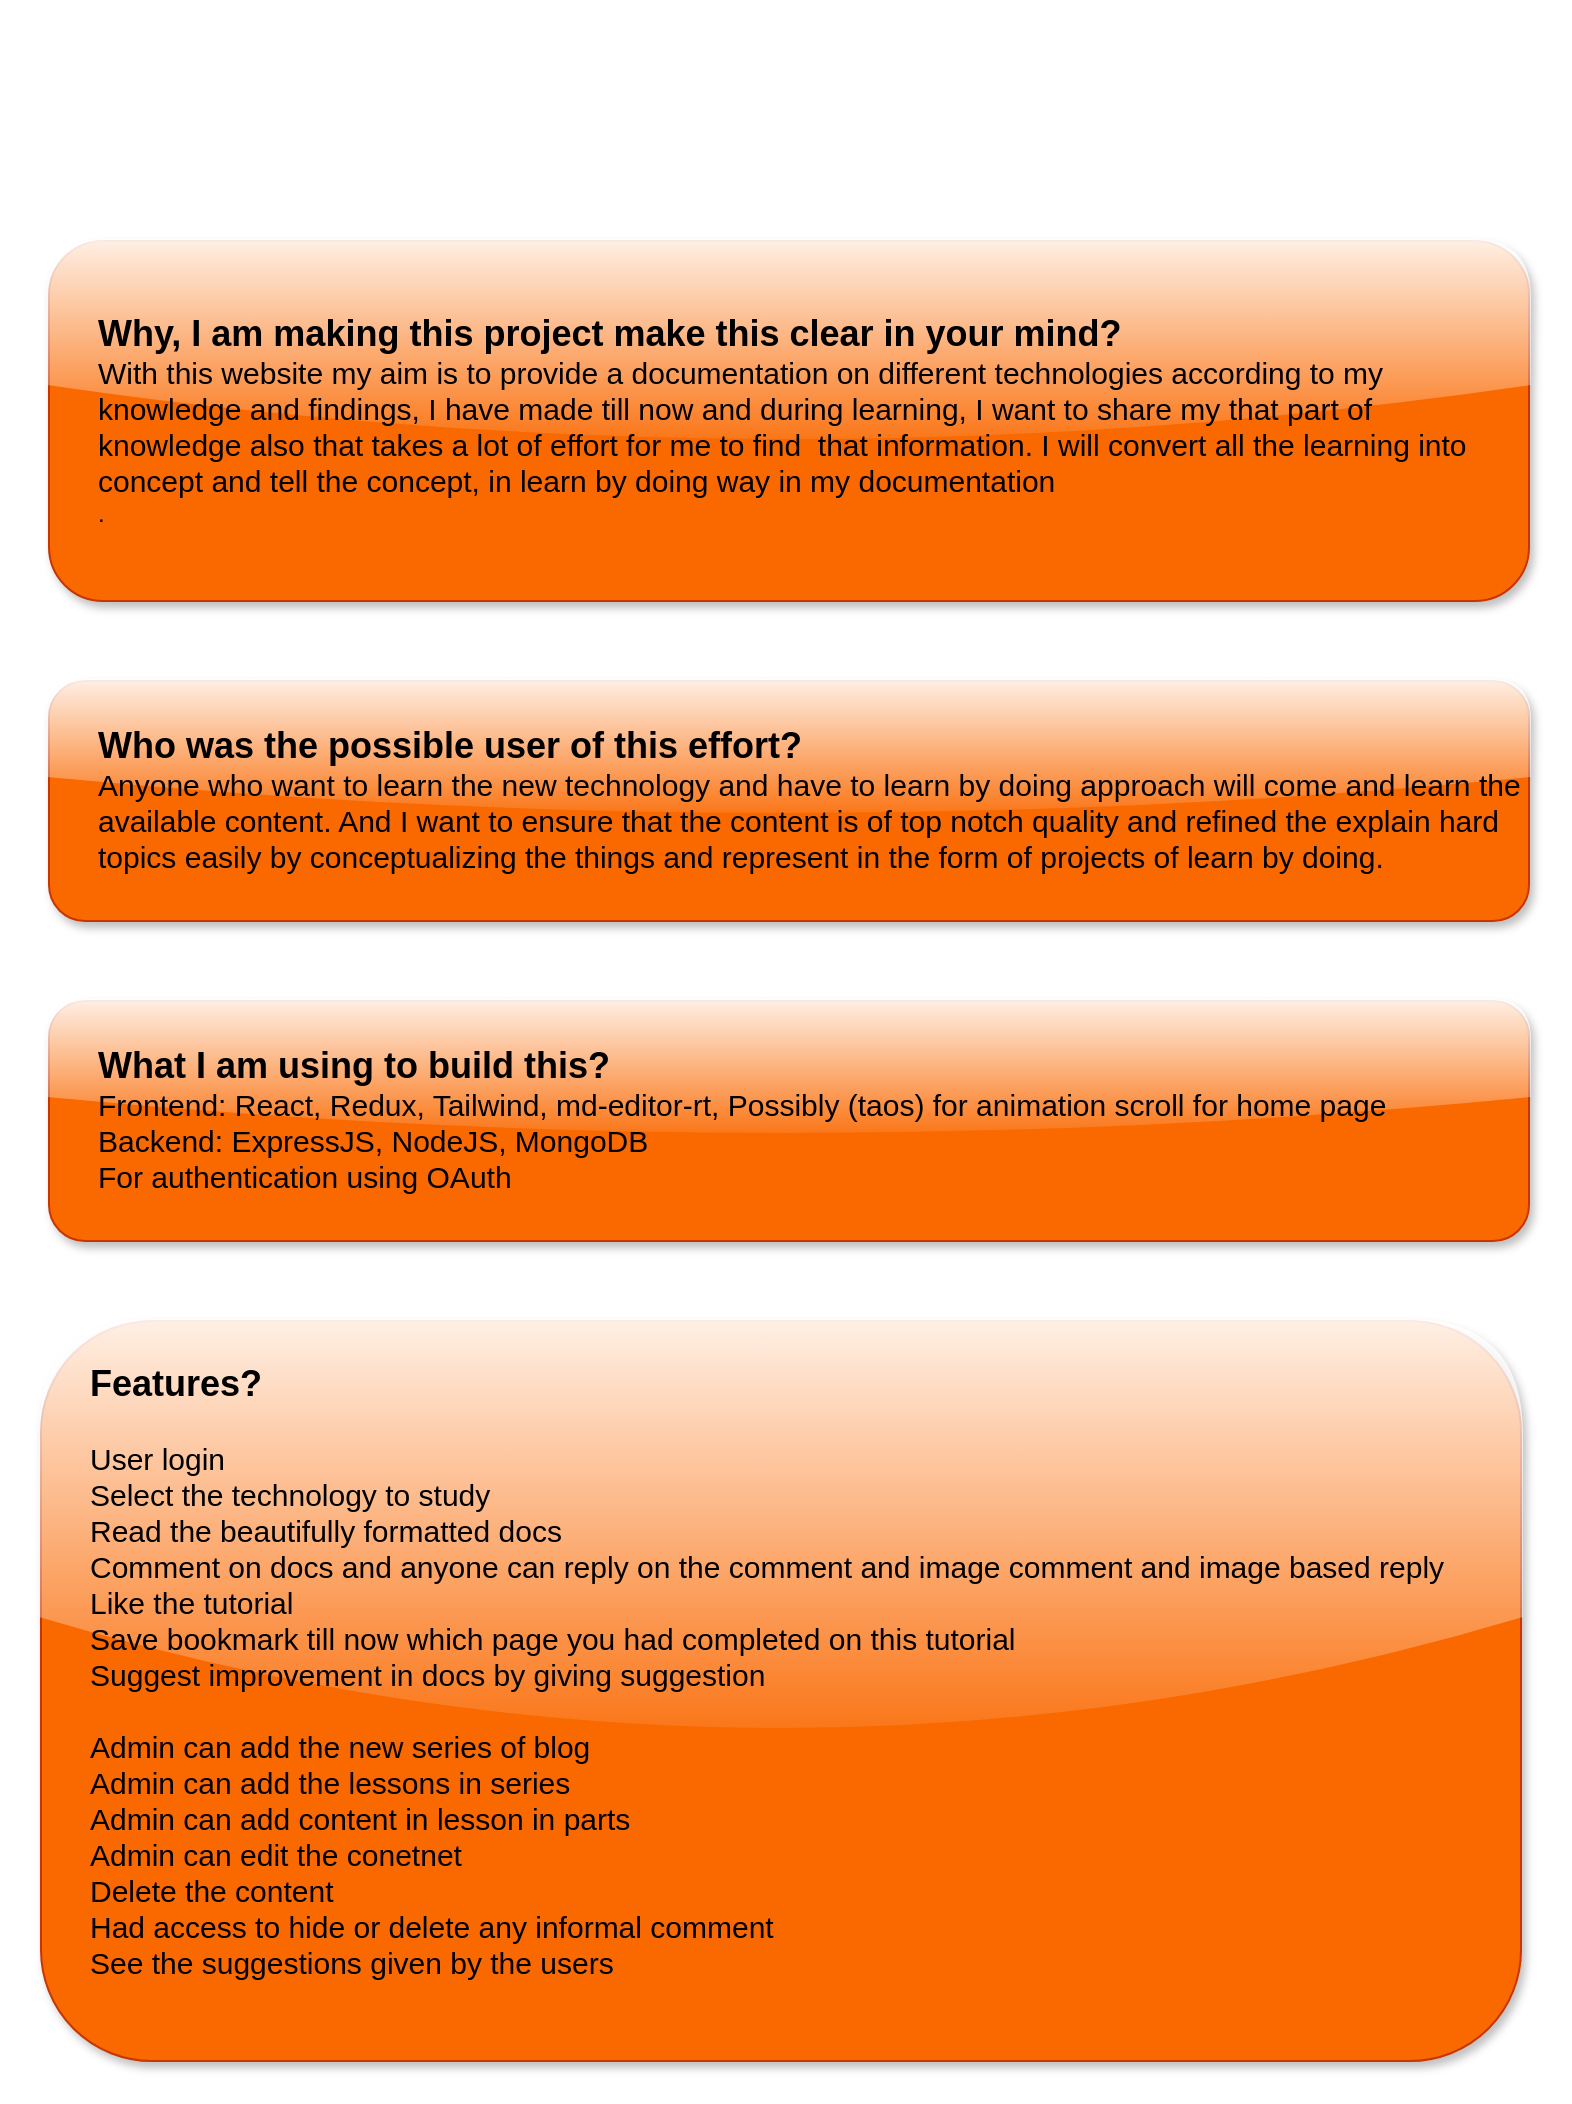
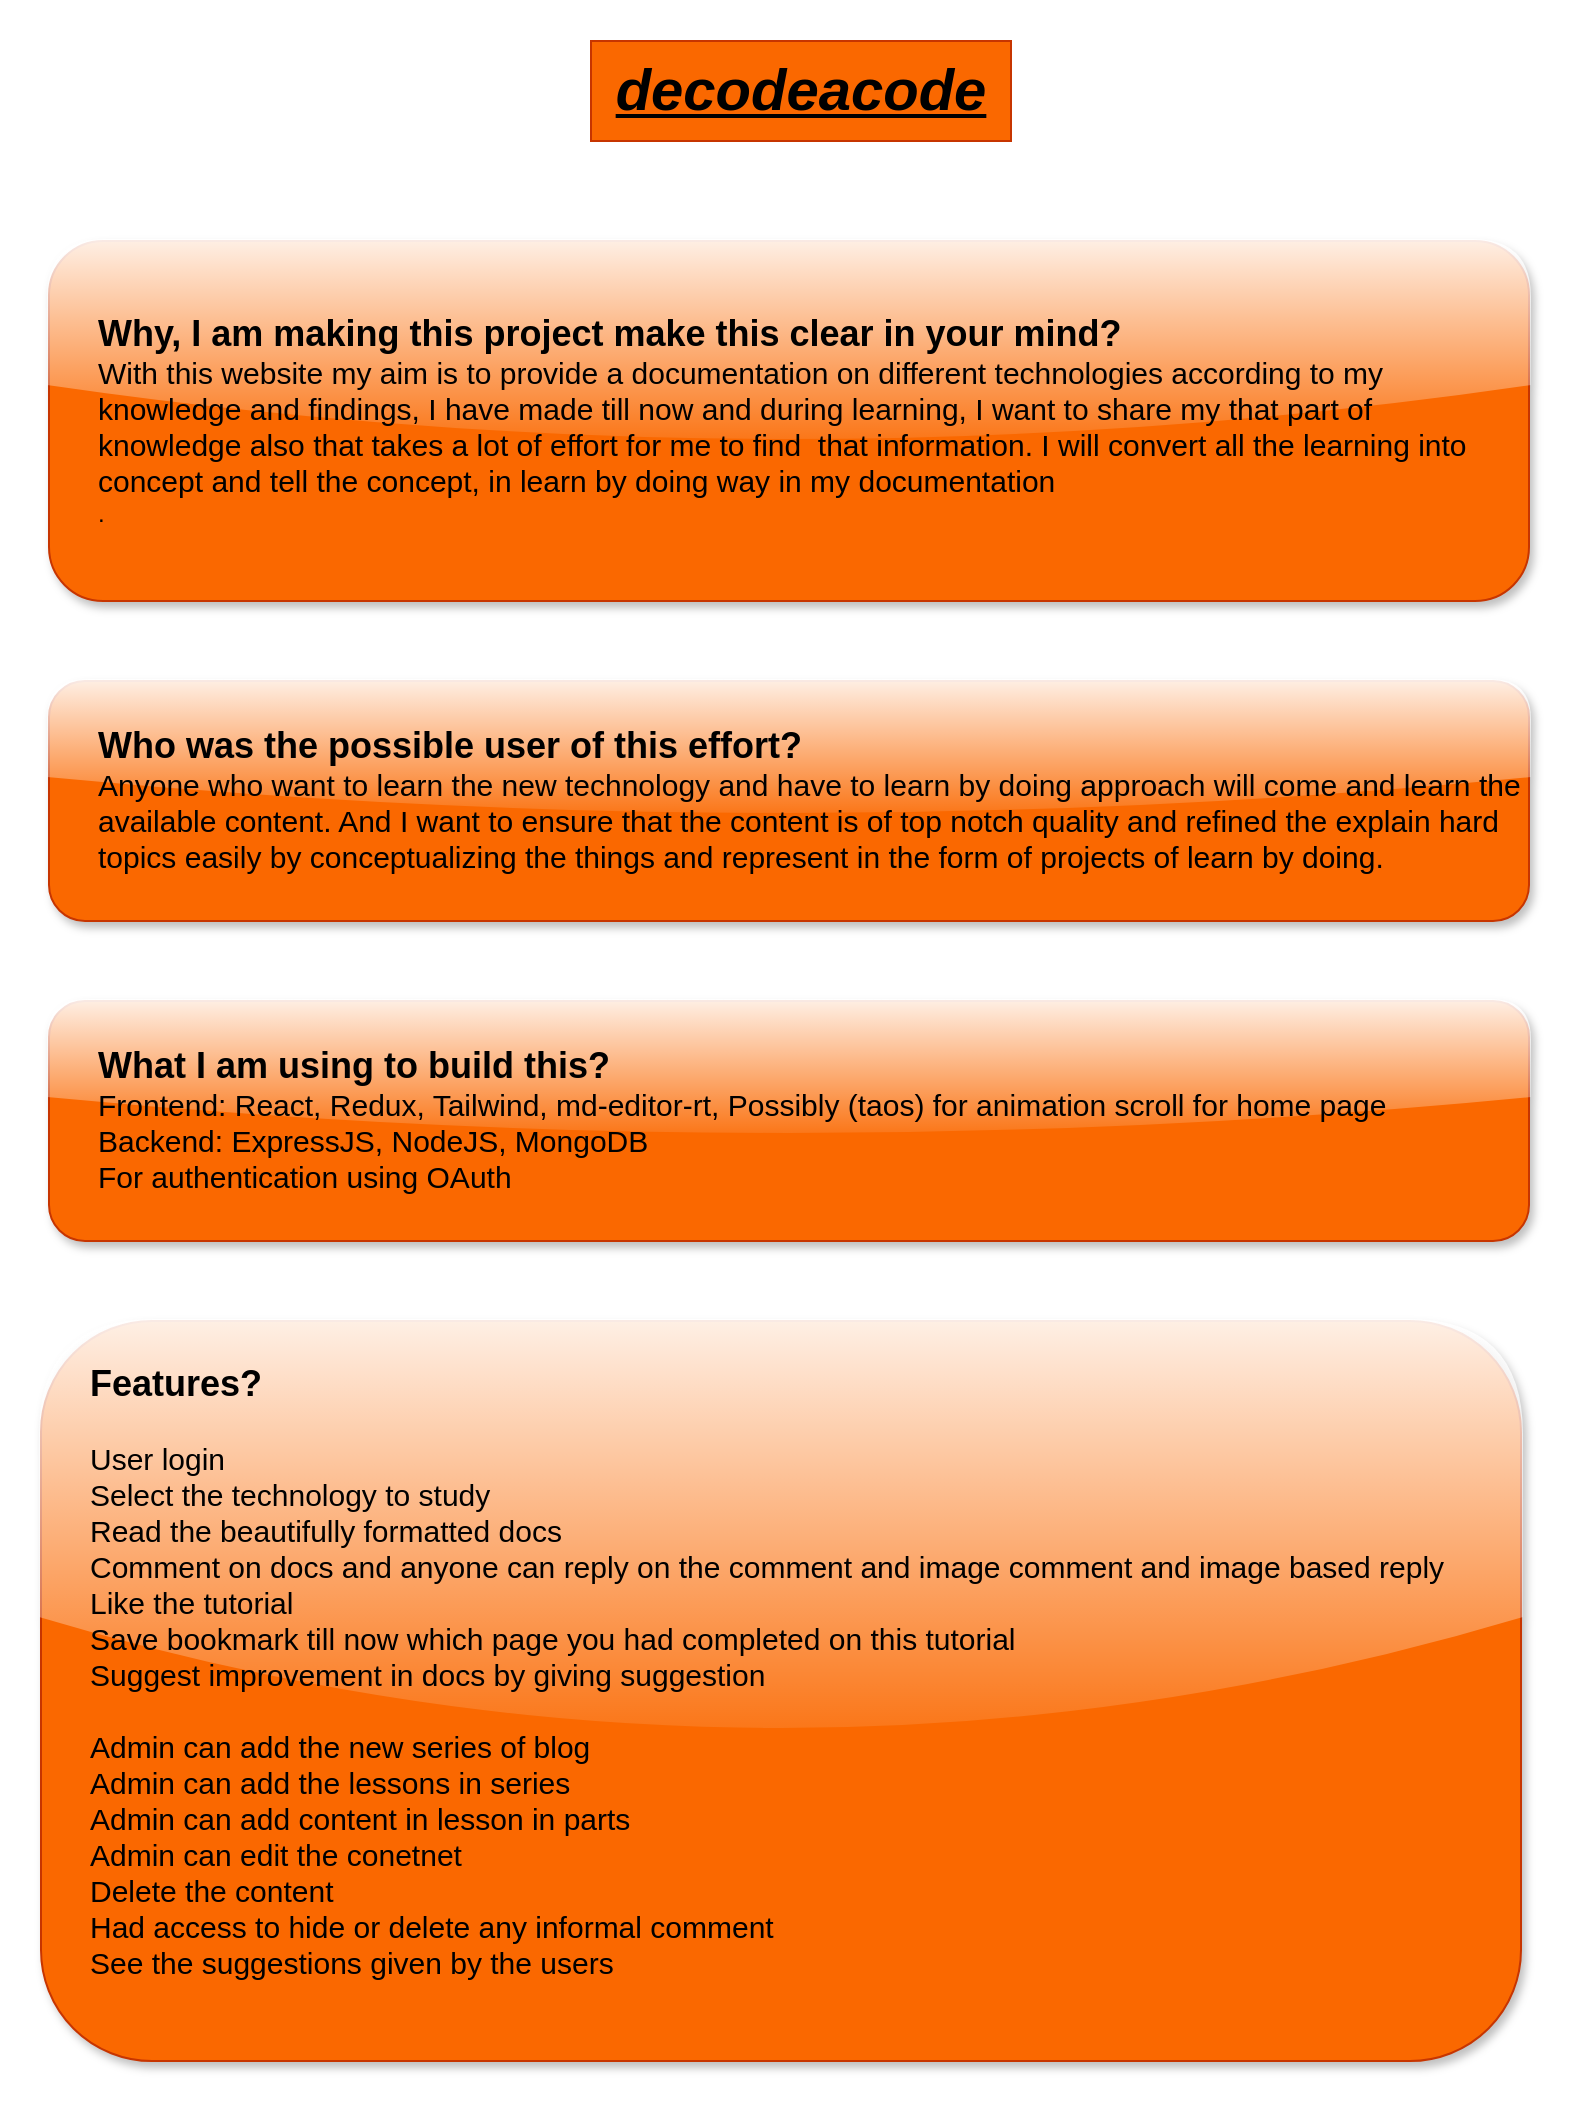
node "decodeacode": added
